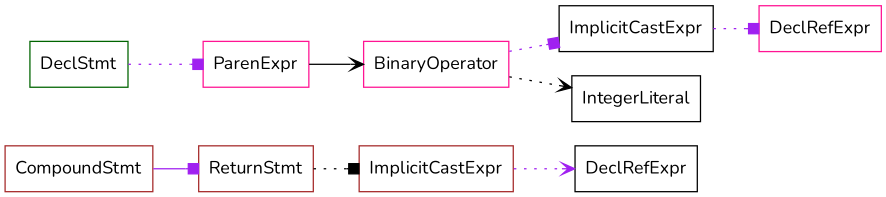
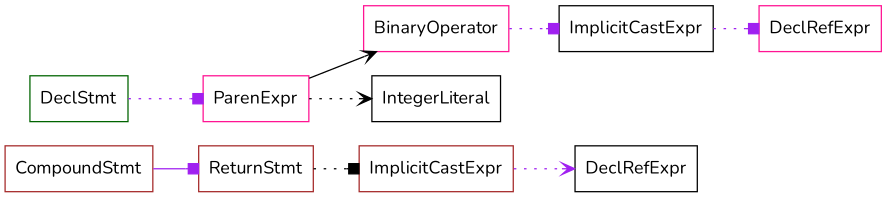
edge "BinaryOperator" -> "IntegerLiteral": now "ParenExpr" -> "IntegerLiteral"
